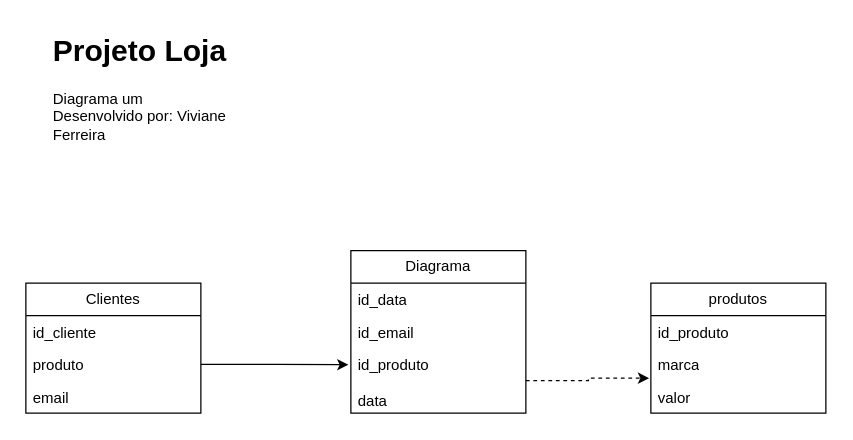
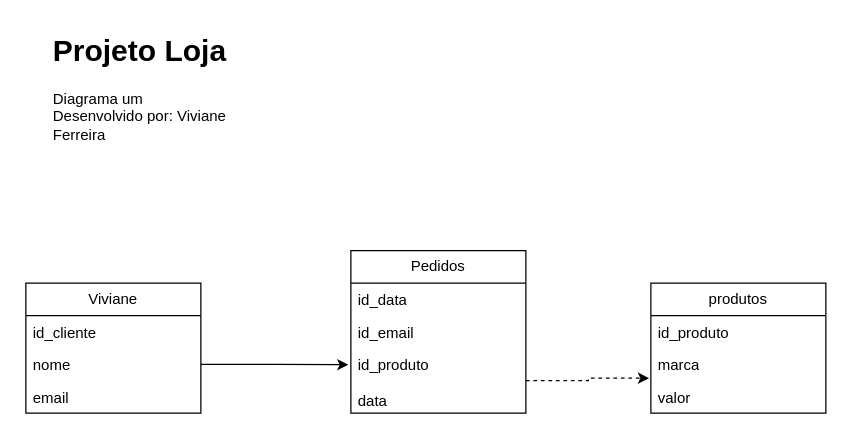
node "Diagrama": label "Diagrama" -> "Pedidos"
node "Clientes": label "Clientes" -> "Viviane"
node "produto": label "produto" -> "nome"
